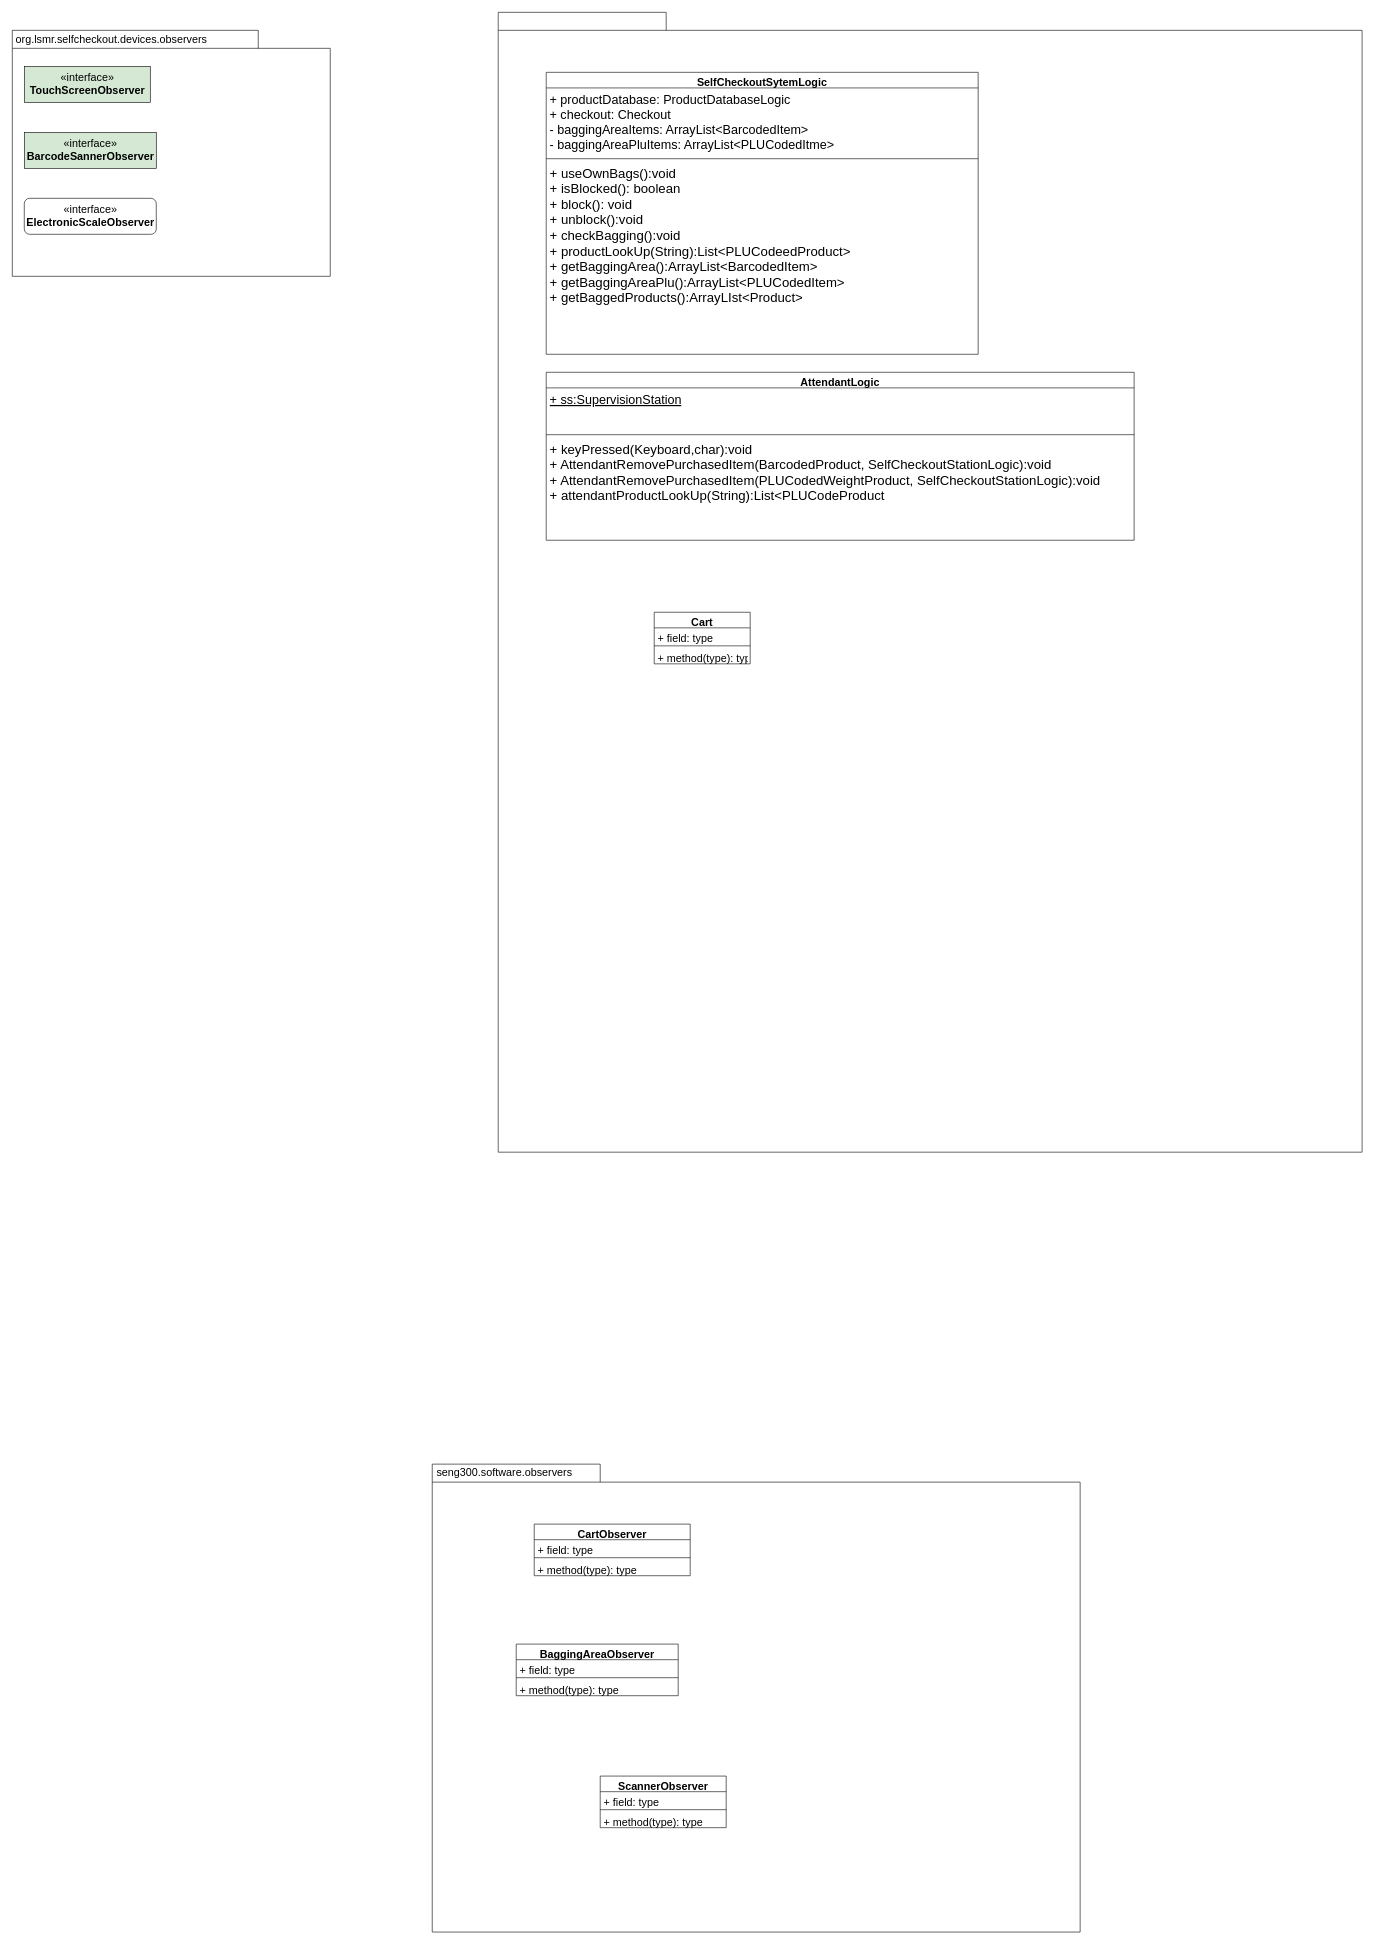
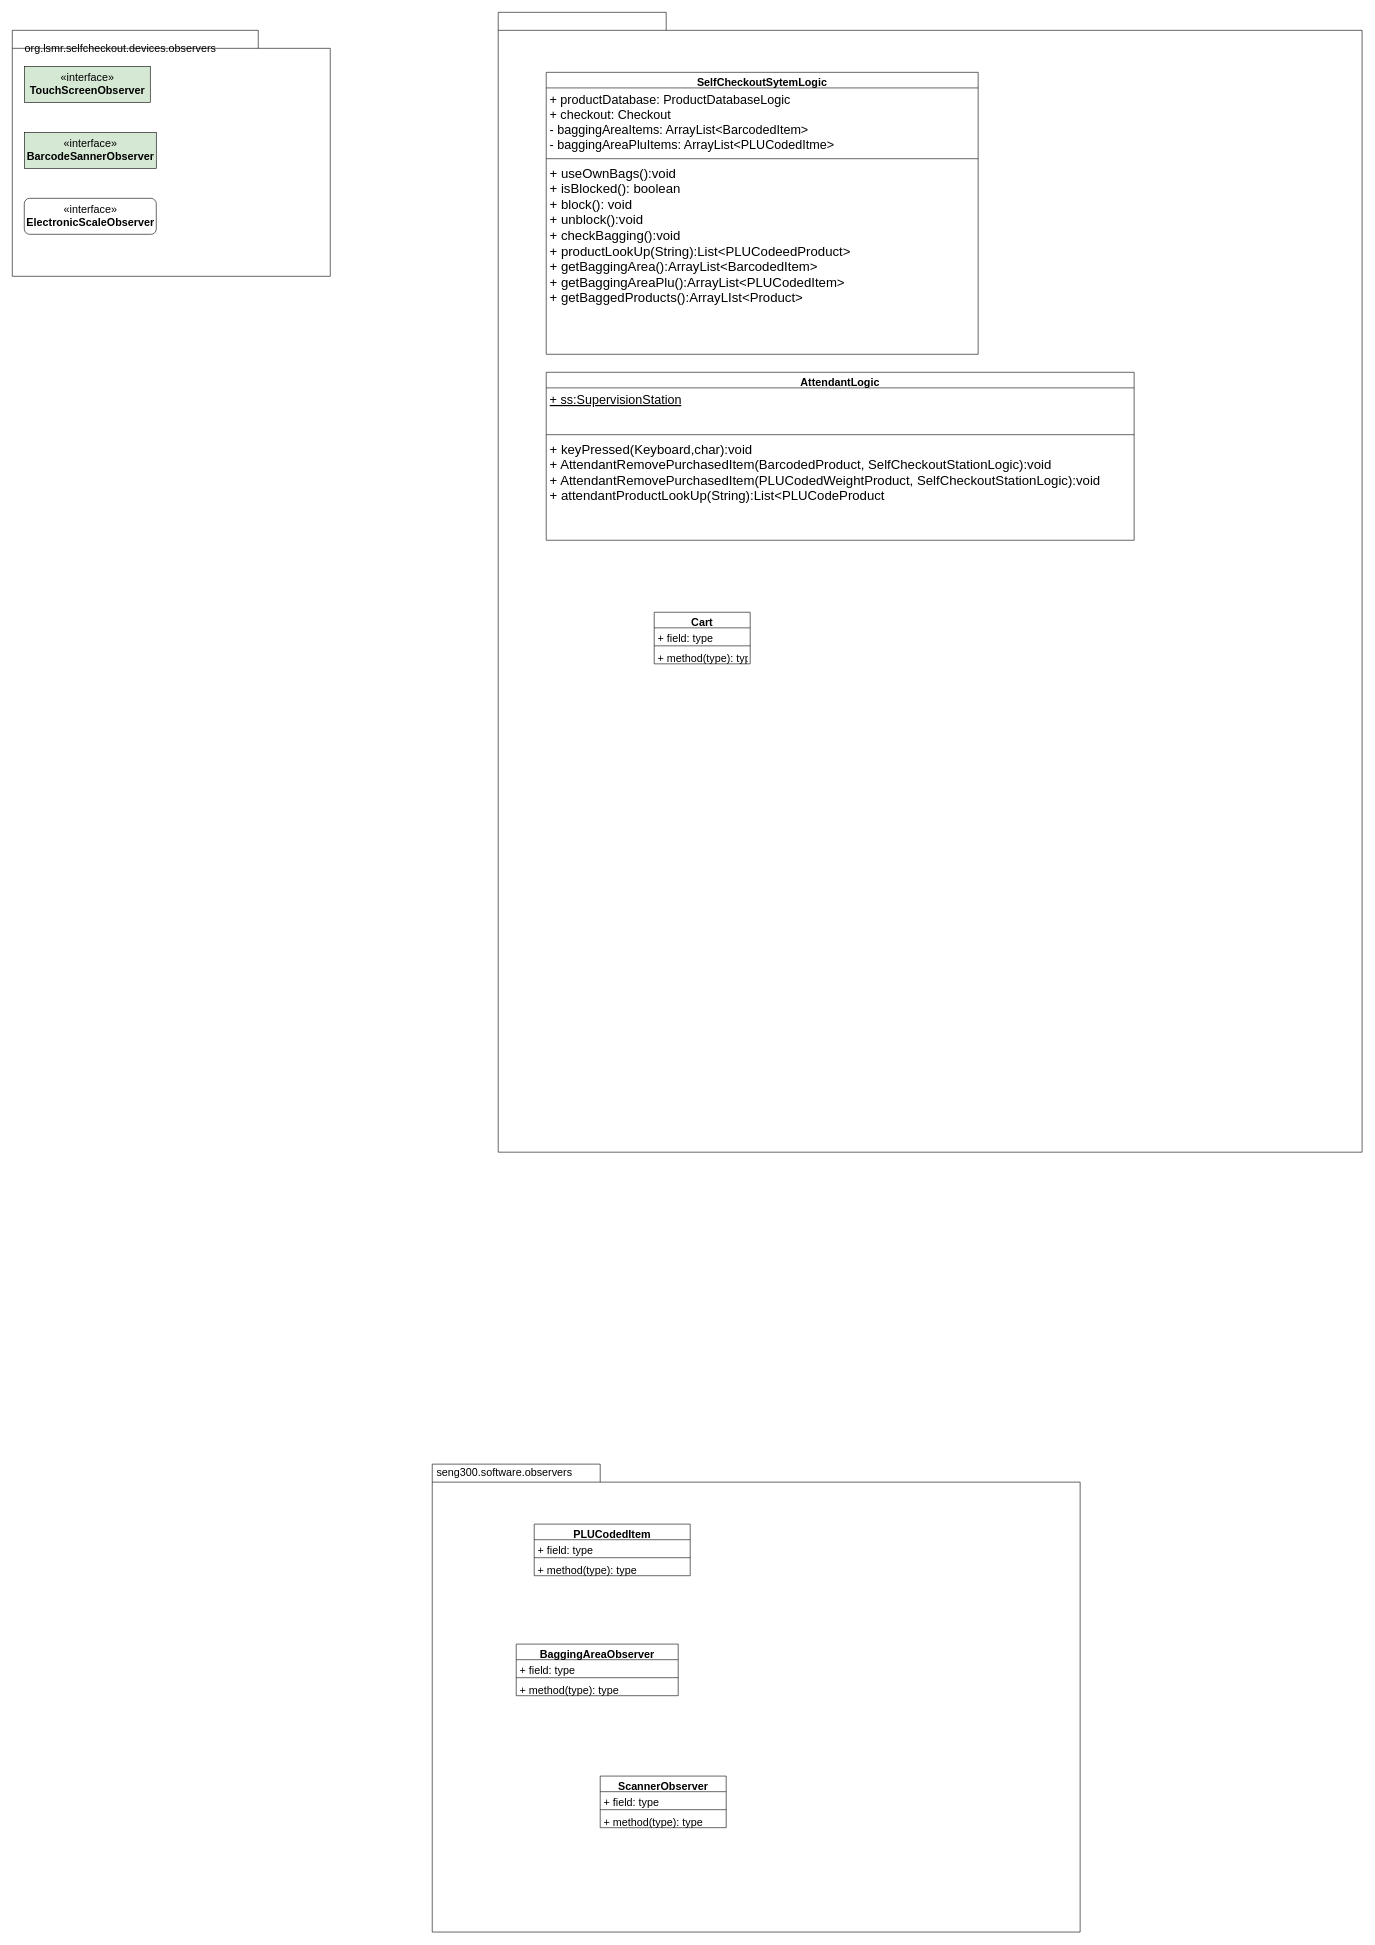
node "org.lsmr.selfcheckout.devices.observers": moved (111, 39) -> (120, 48)
node "CartObserver": label "CartObserver" -> "PLUCodedItem"
